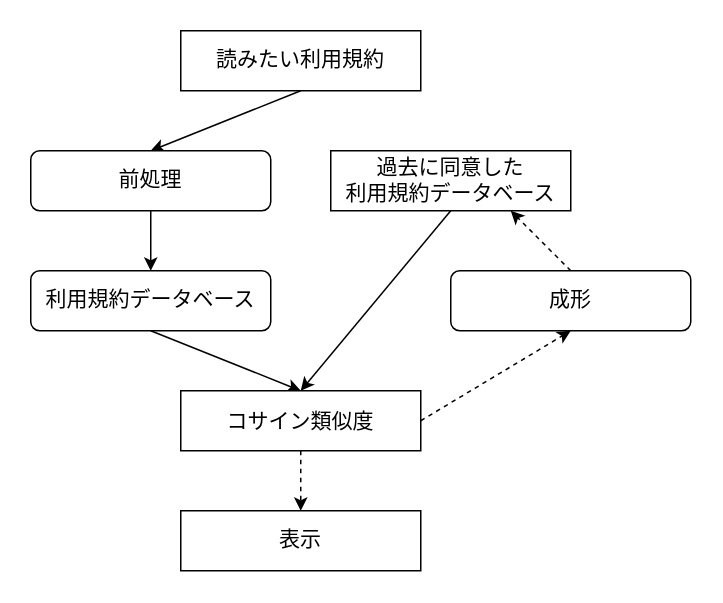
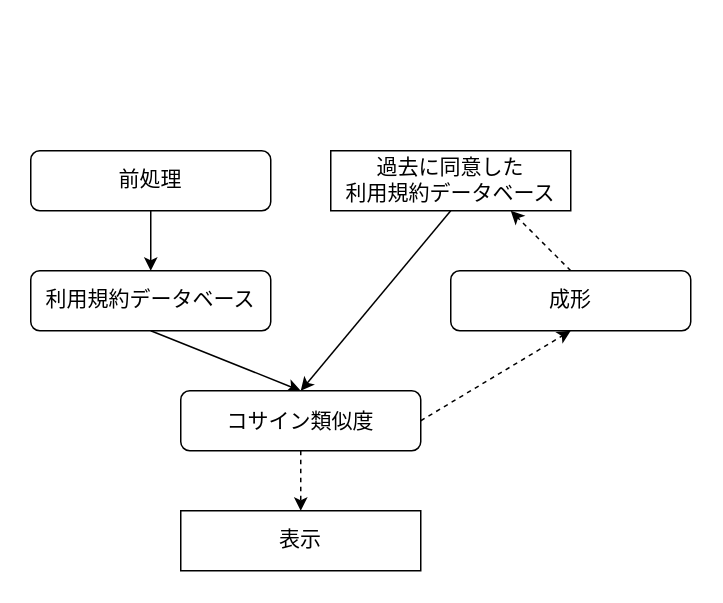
node "読みたい利用規約": removed
edge "読みたい利用規約" -> "前処理": removed
node "コサイン類似度": shape rectangle -> rounded rectangle
